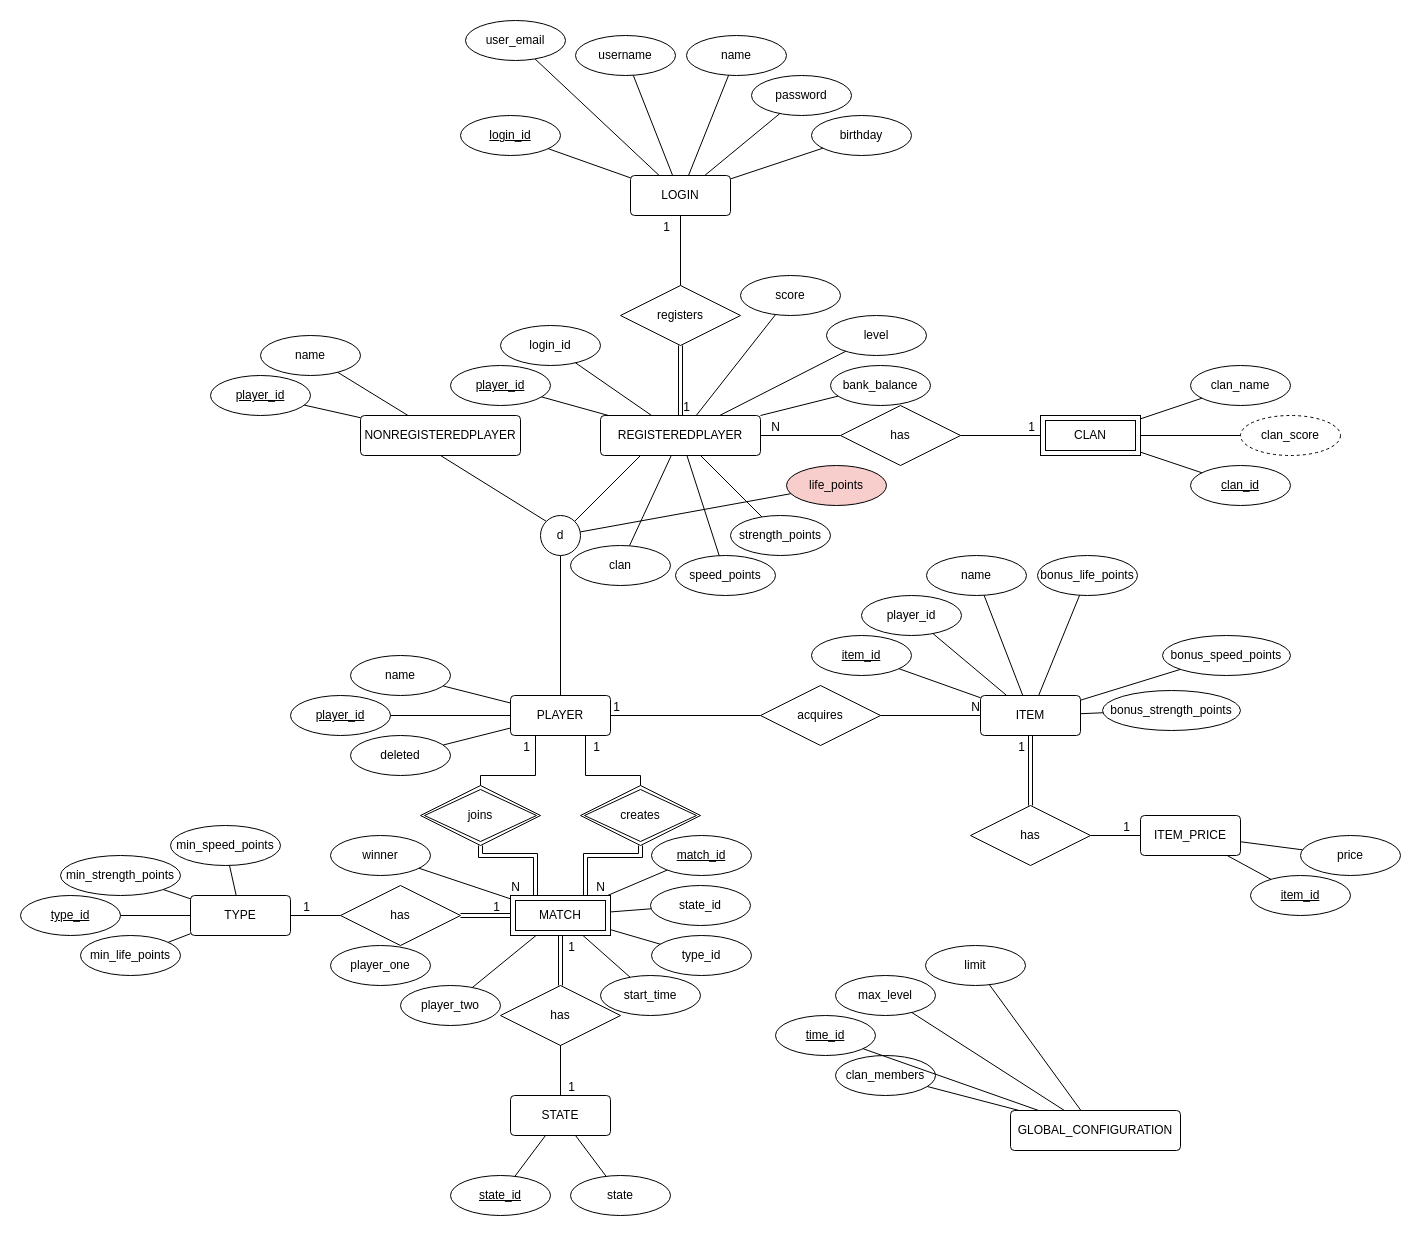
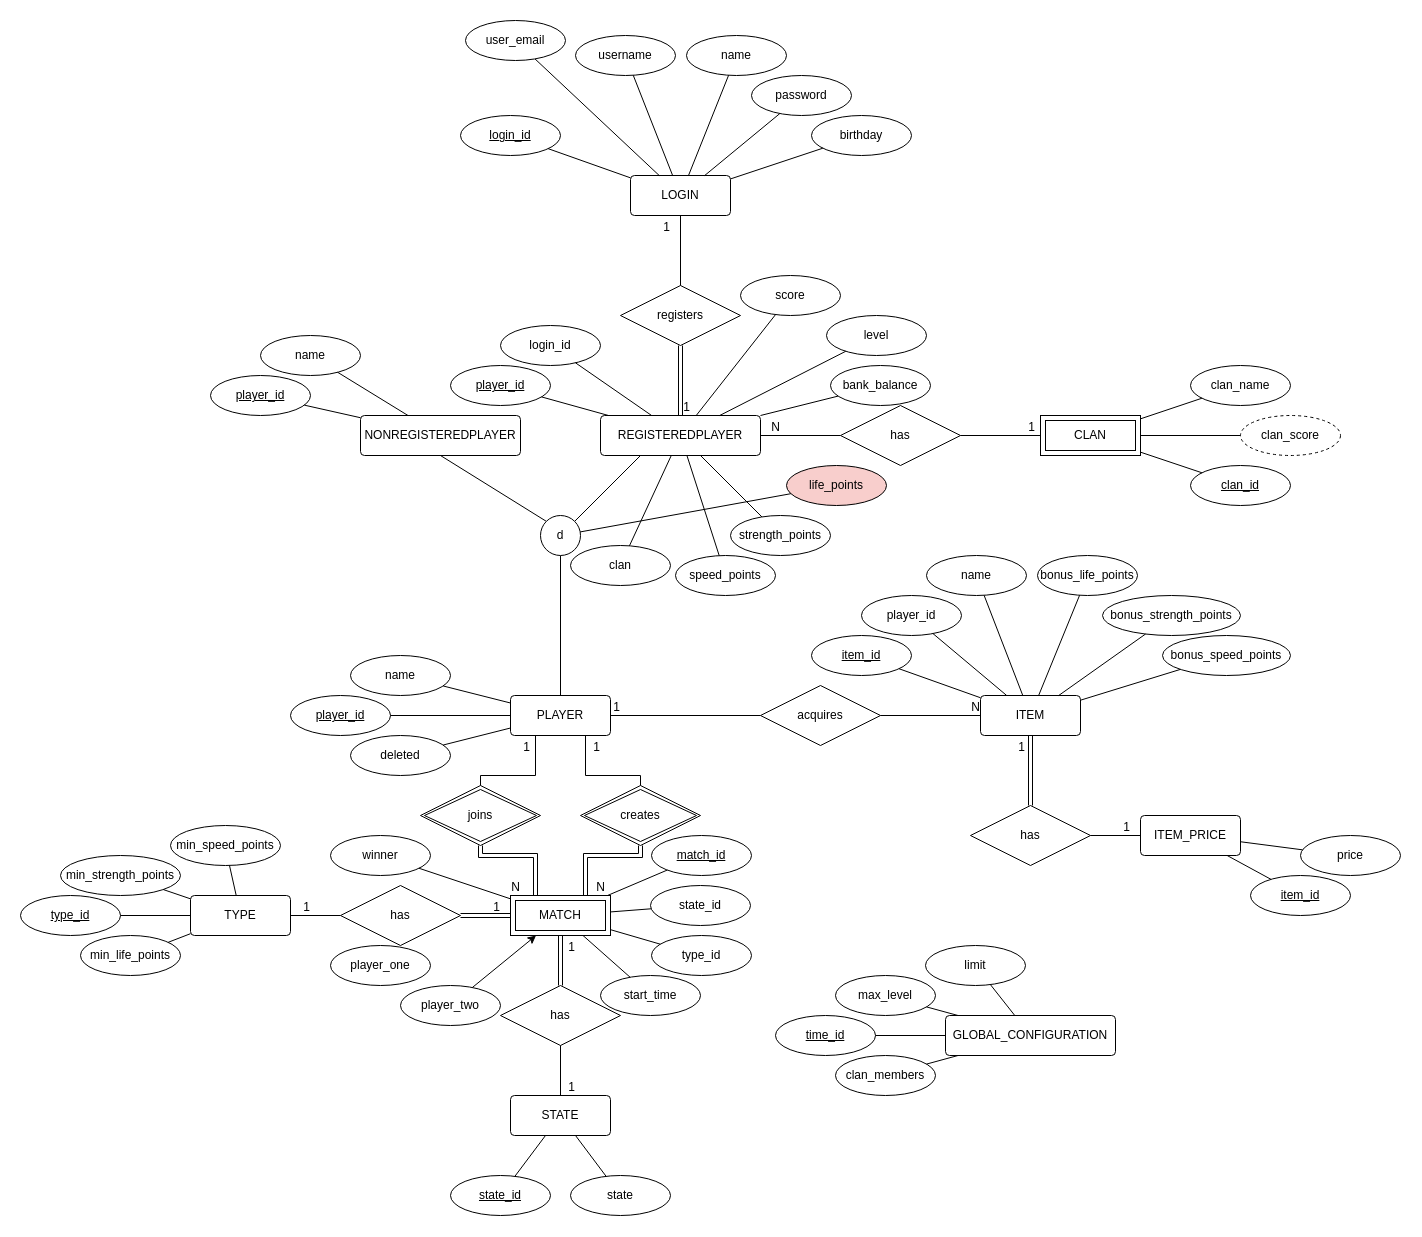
node "bonus_strength_points": moved (1172, 711) -> (1172, 616)
edge "MATCH" -- "player_two": arrowhead none -> classic
node "GLOBAL_CONFIGURATION": moved (1096, 1131) -> (1031, 1036)
